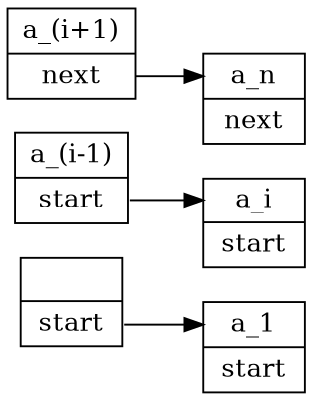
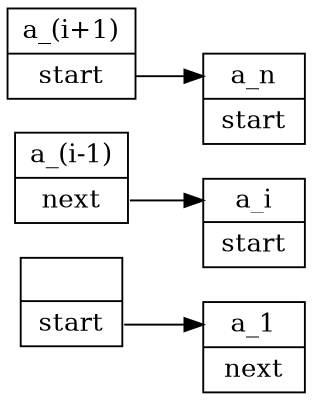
node "a_(i+1)": text "next" -> "start"
node "a_n": text "next" -> "start"
node "a_(i-1)": text "start" -> "next"
node "a_1": text "start" -> "next"
